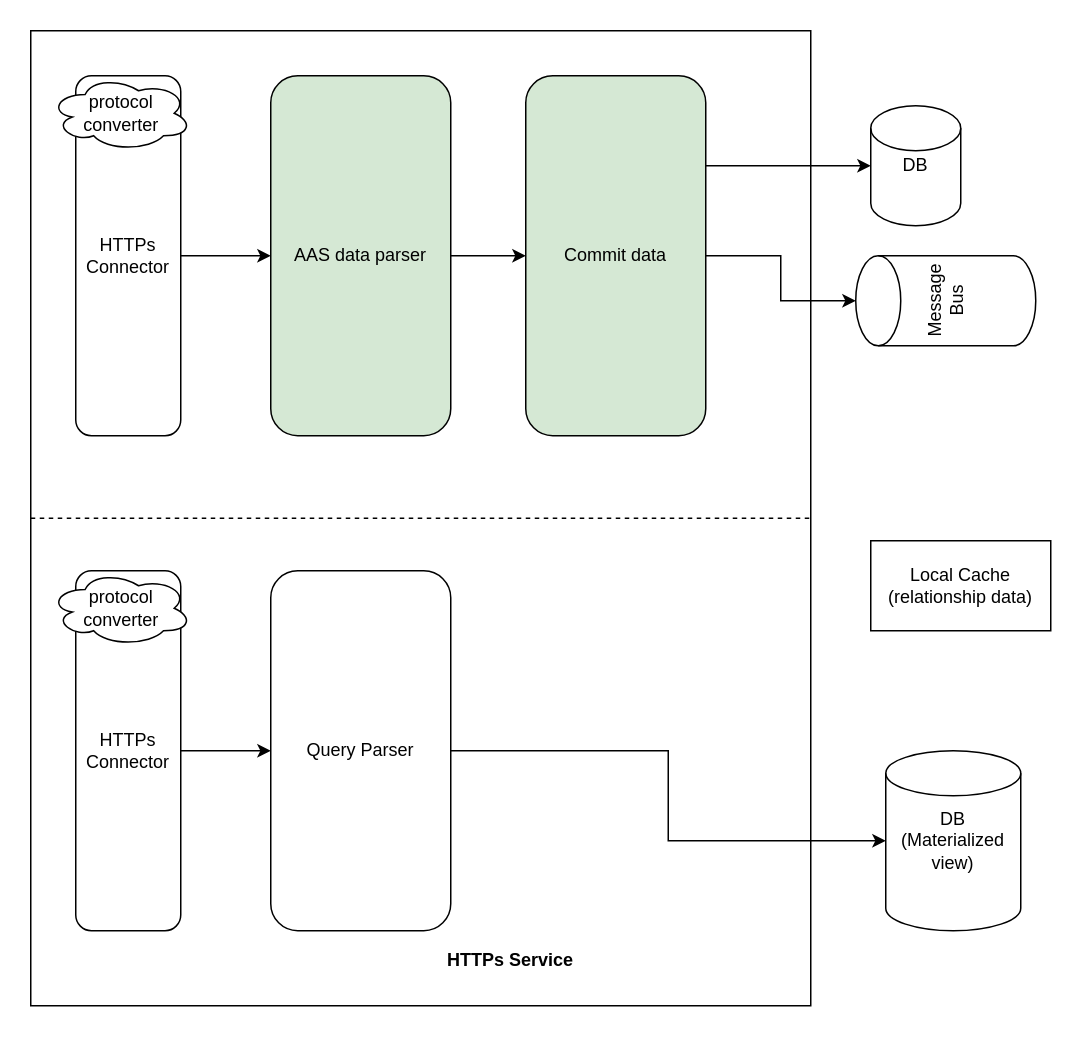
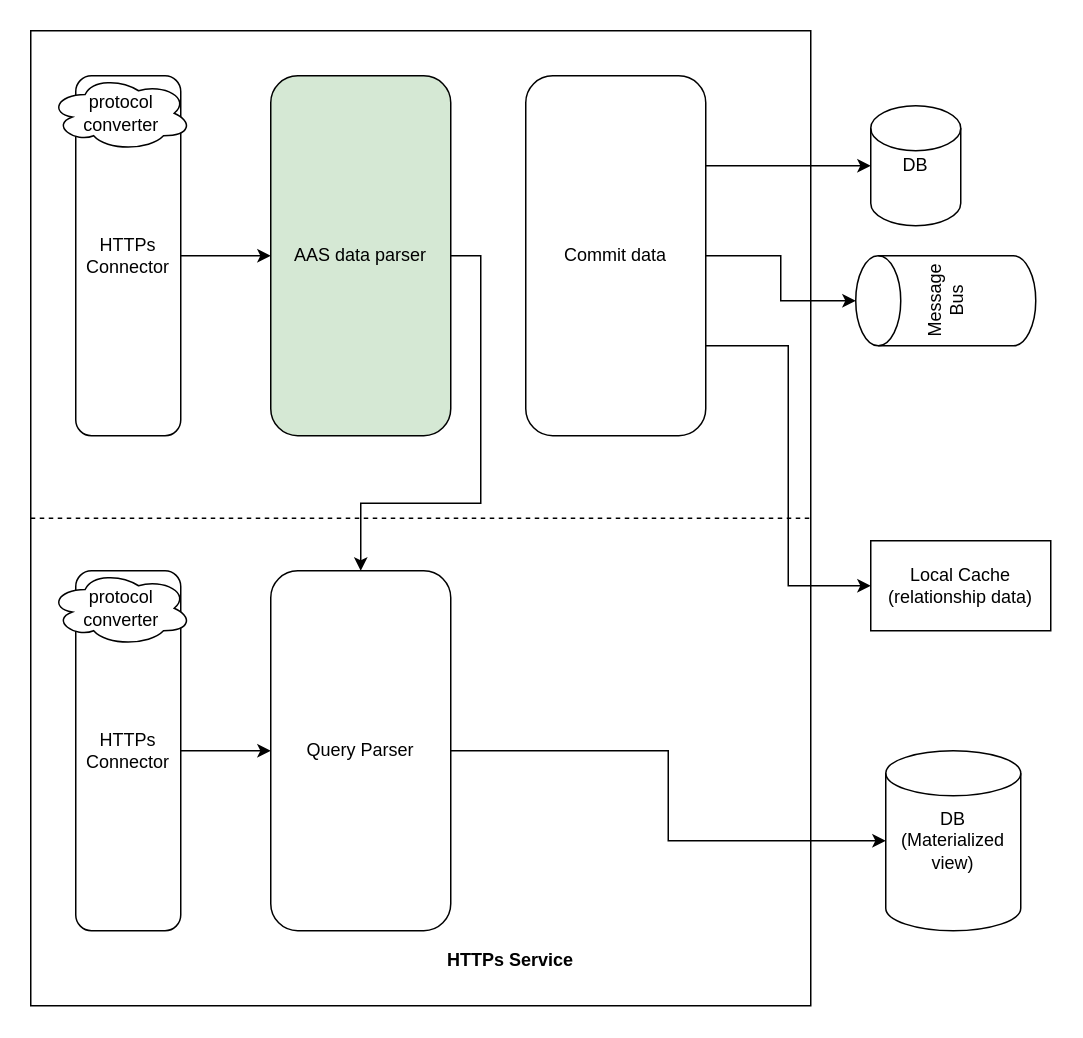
edge "AAS data parser" -> "Commit data": now "AAS data parser" -> "Query Parser"
node "Commit data": fillcolor #d5e8d4 -> #ffffff
edge "Commit data" -> "Local Cache (relationship data)": added
